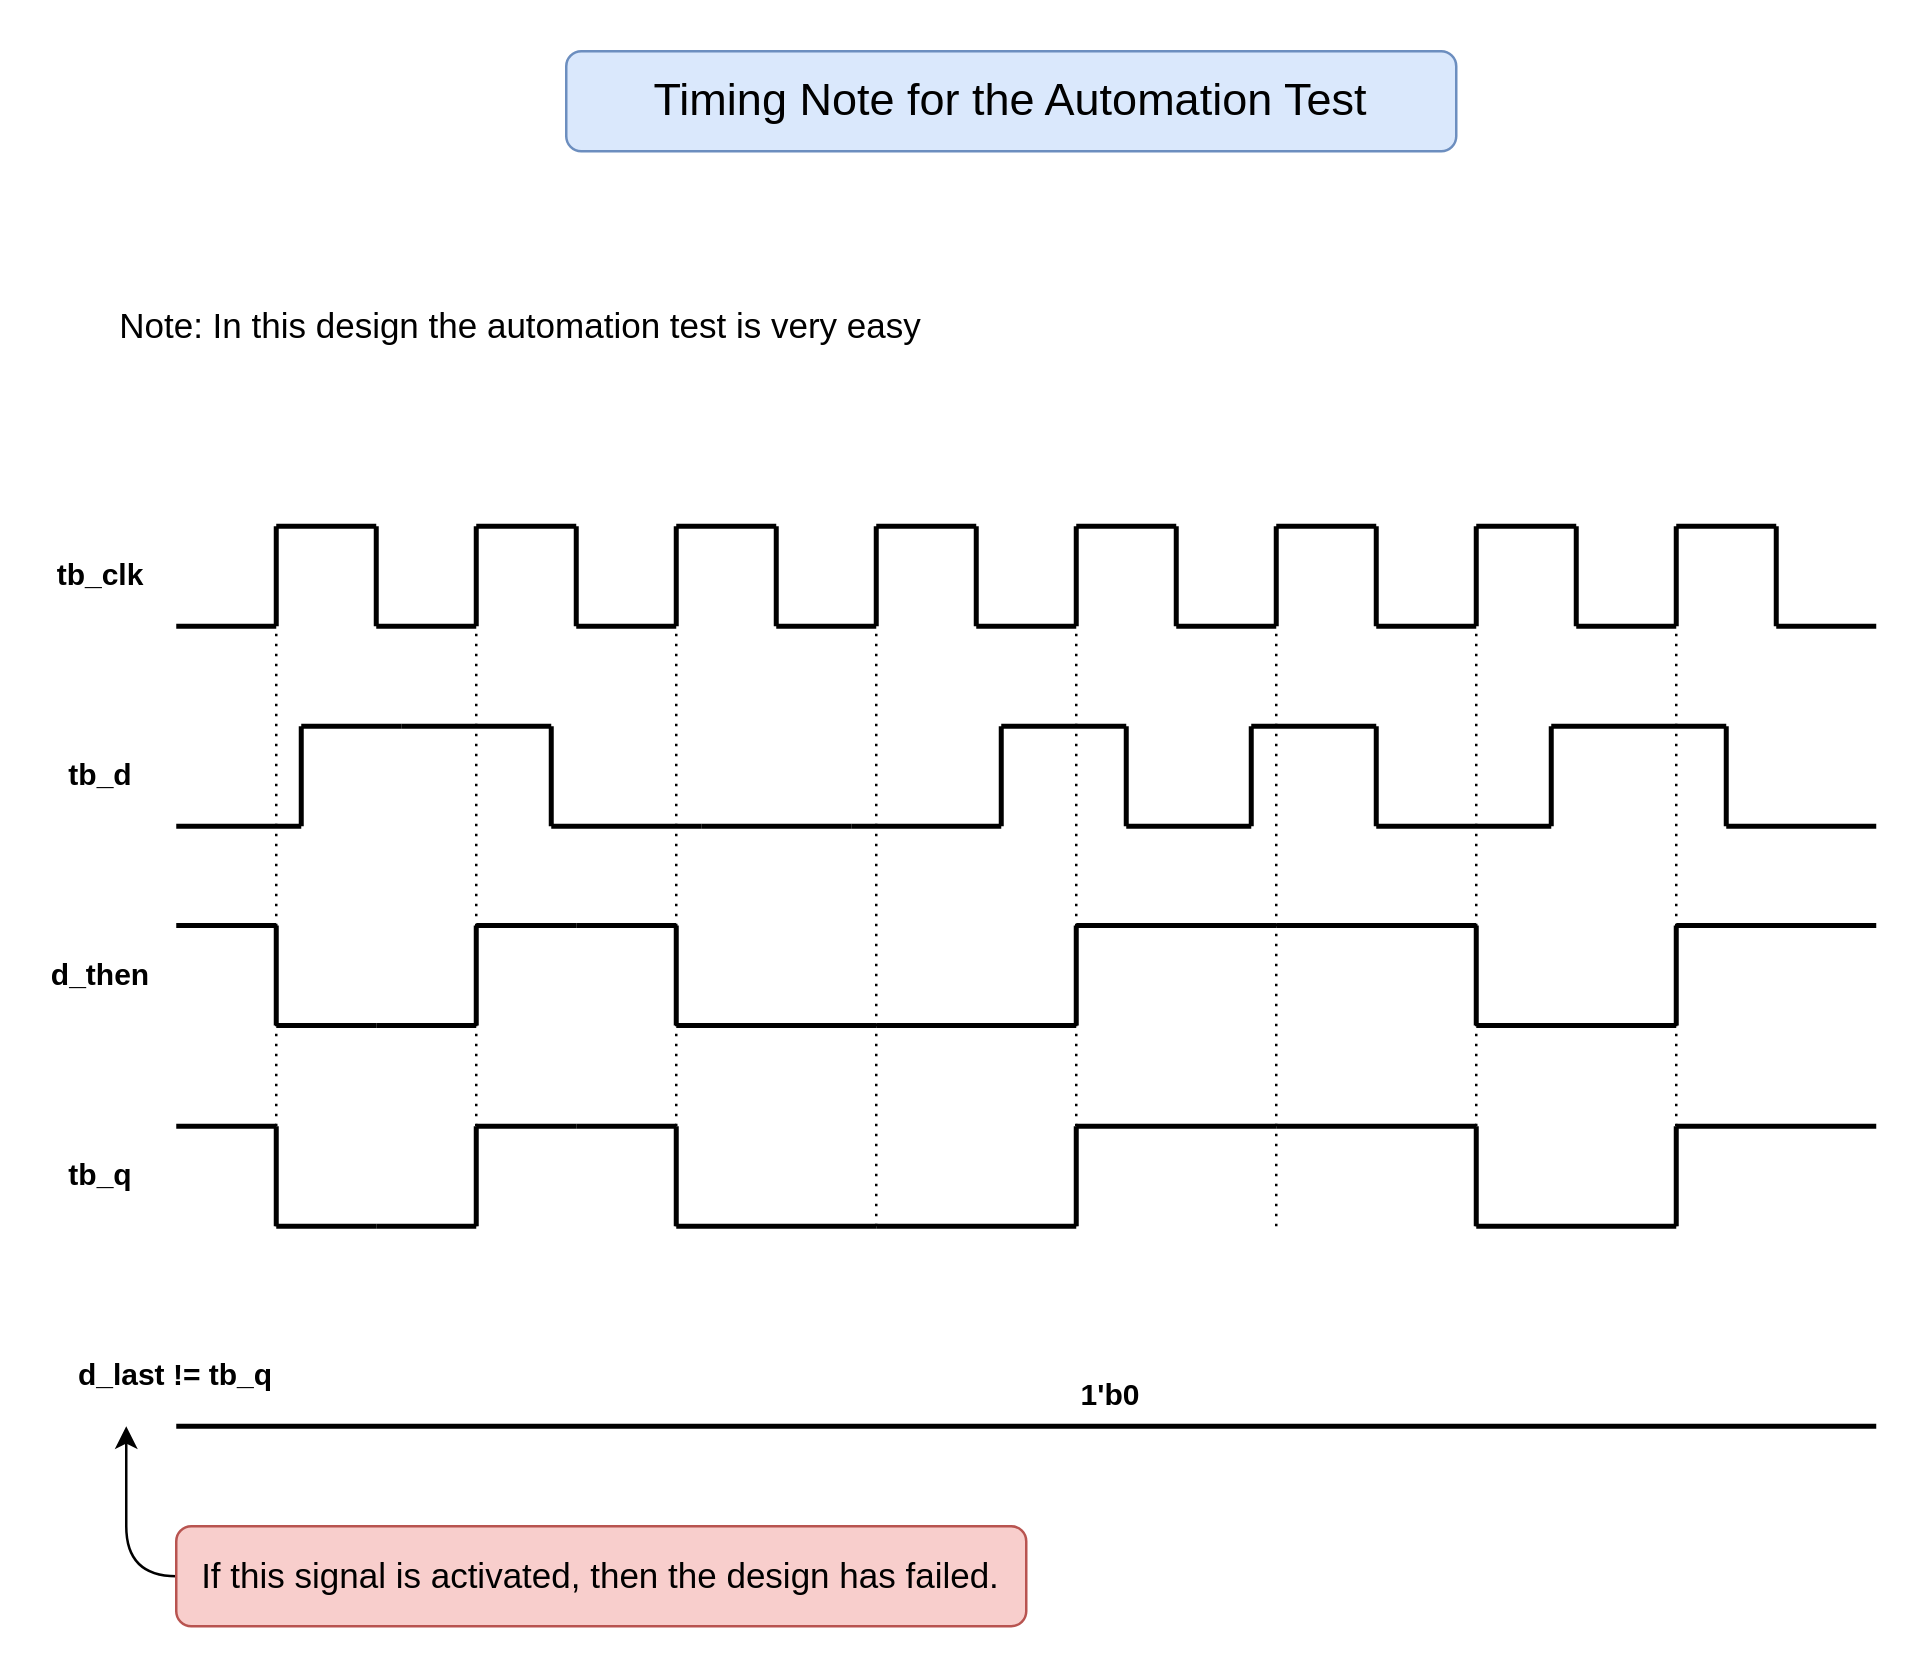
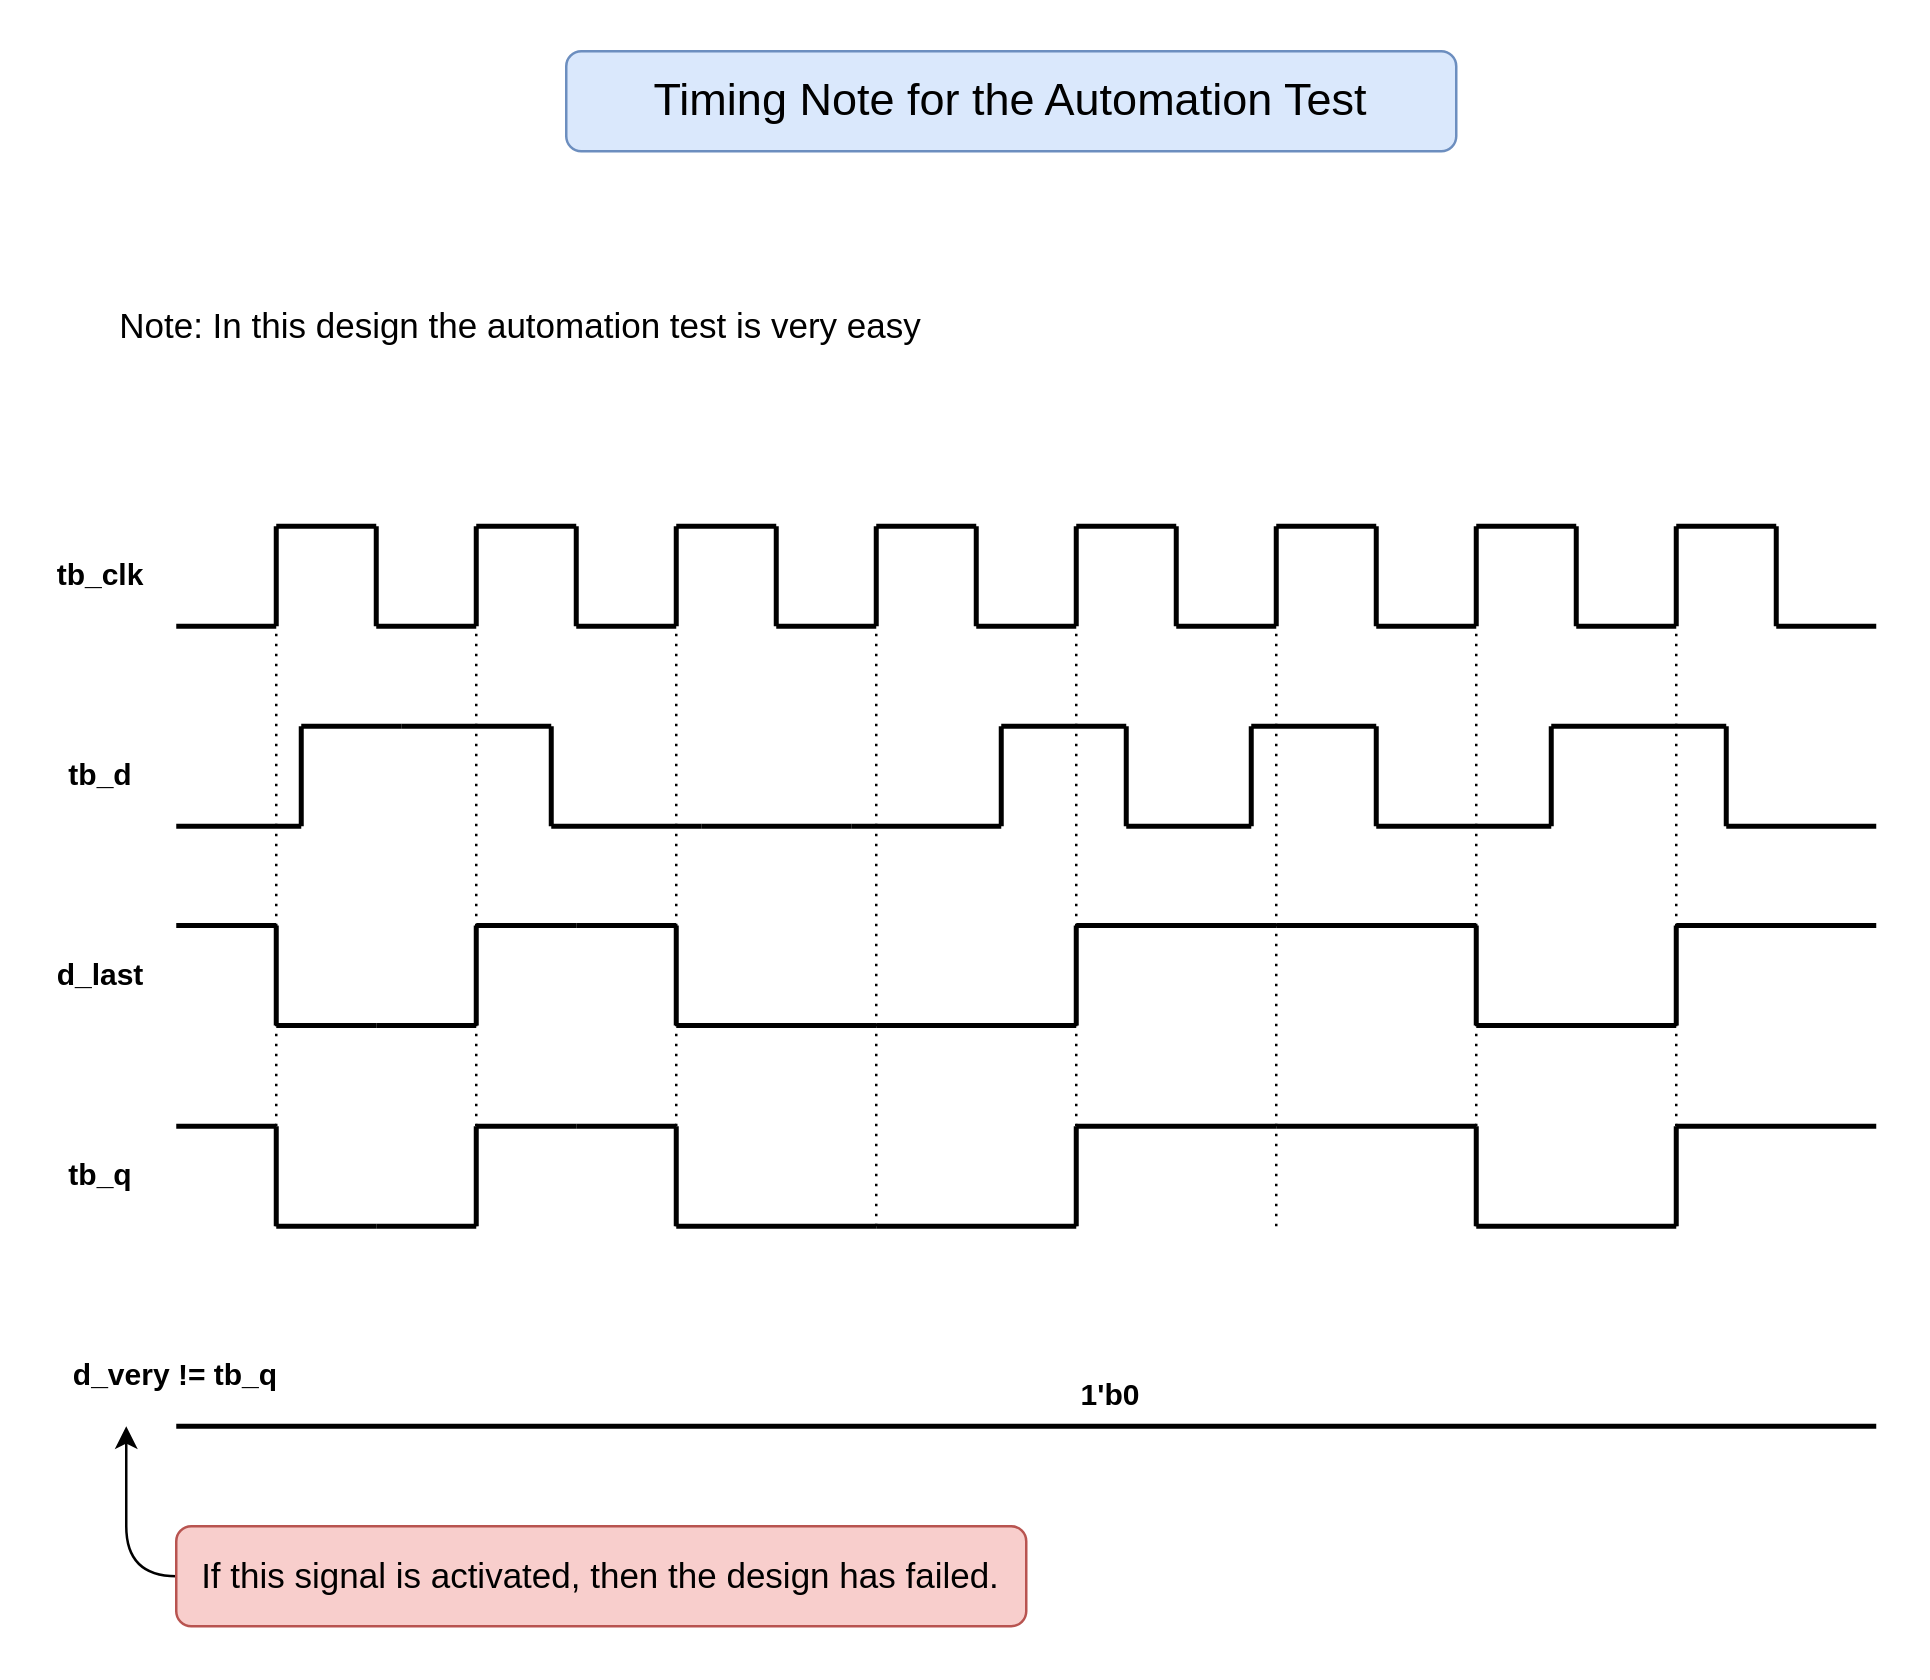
node "d_then": label "d_then" -> "d_last"
node "d_last != tb_q": label "d_last != tb_q" -> "d_very != tb_q"
